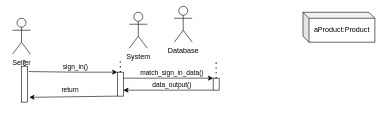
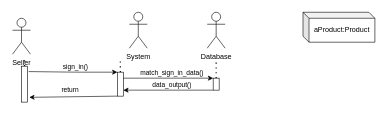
node "Database": moved (183, 24) -> (216, 30)
